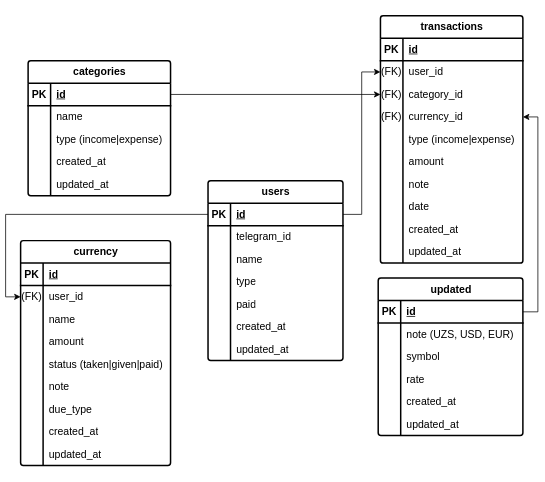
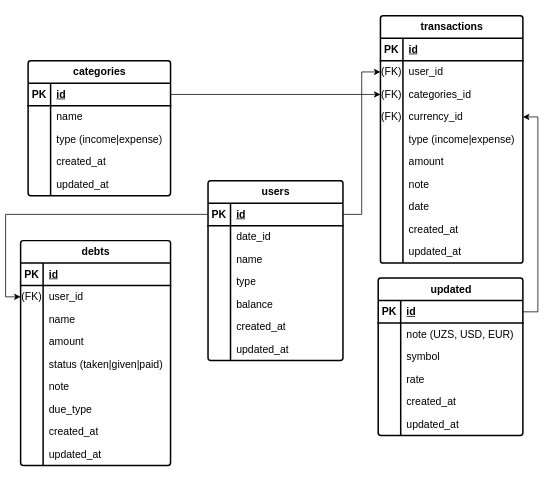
node "category_id": label "category_id" -> "categories_id"
node "telegram_id": label "telegram_id" -> "date_id"
node "currency": label "currency" -> "debts"
node "paid": label "paid" -> "balance"
